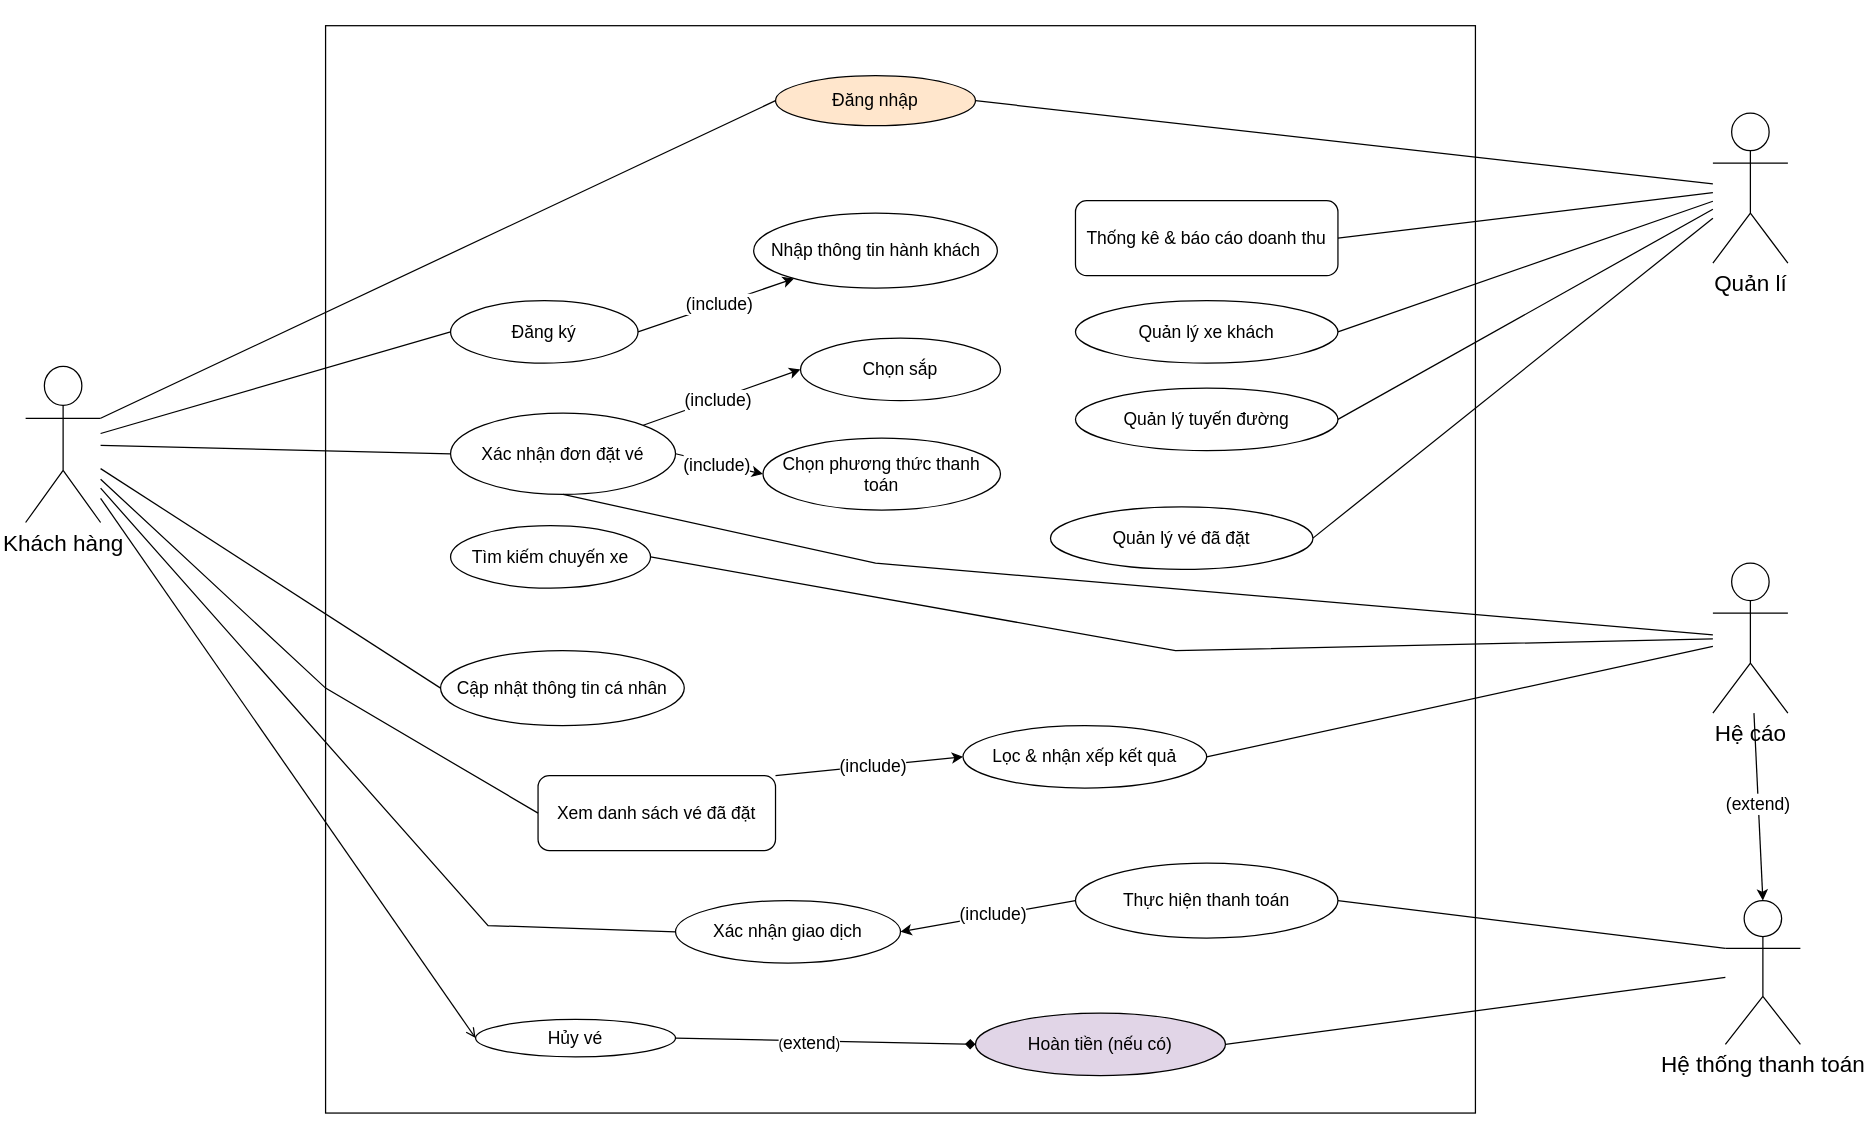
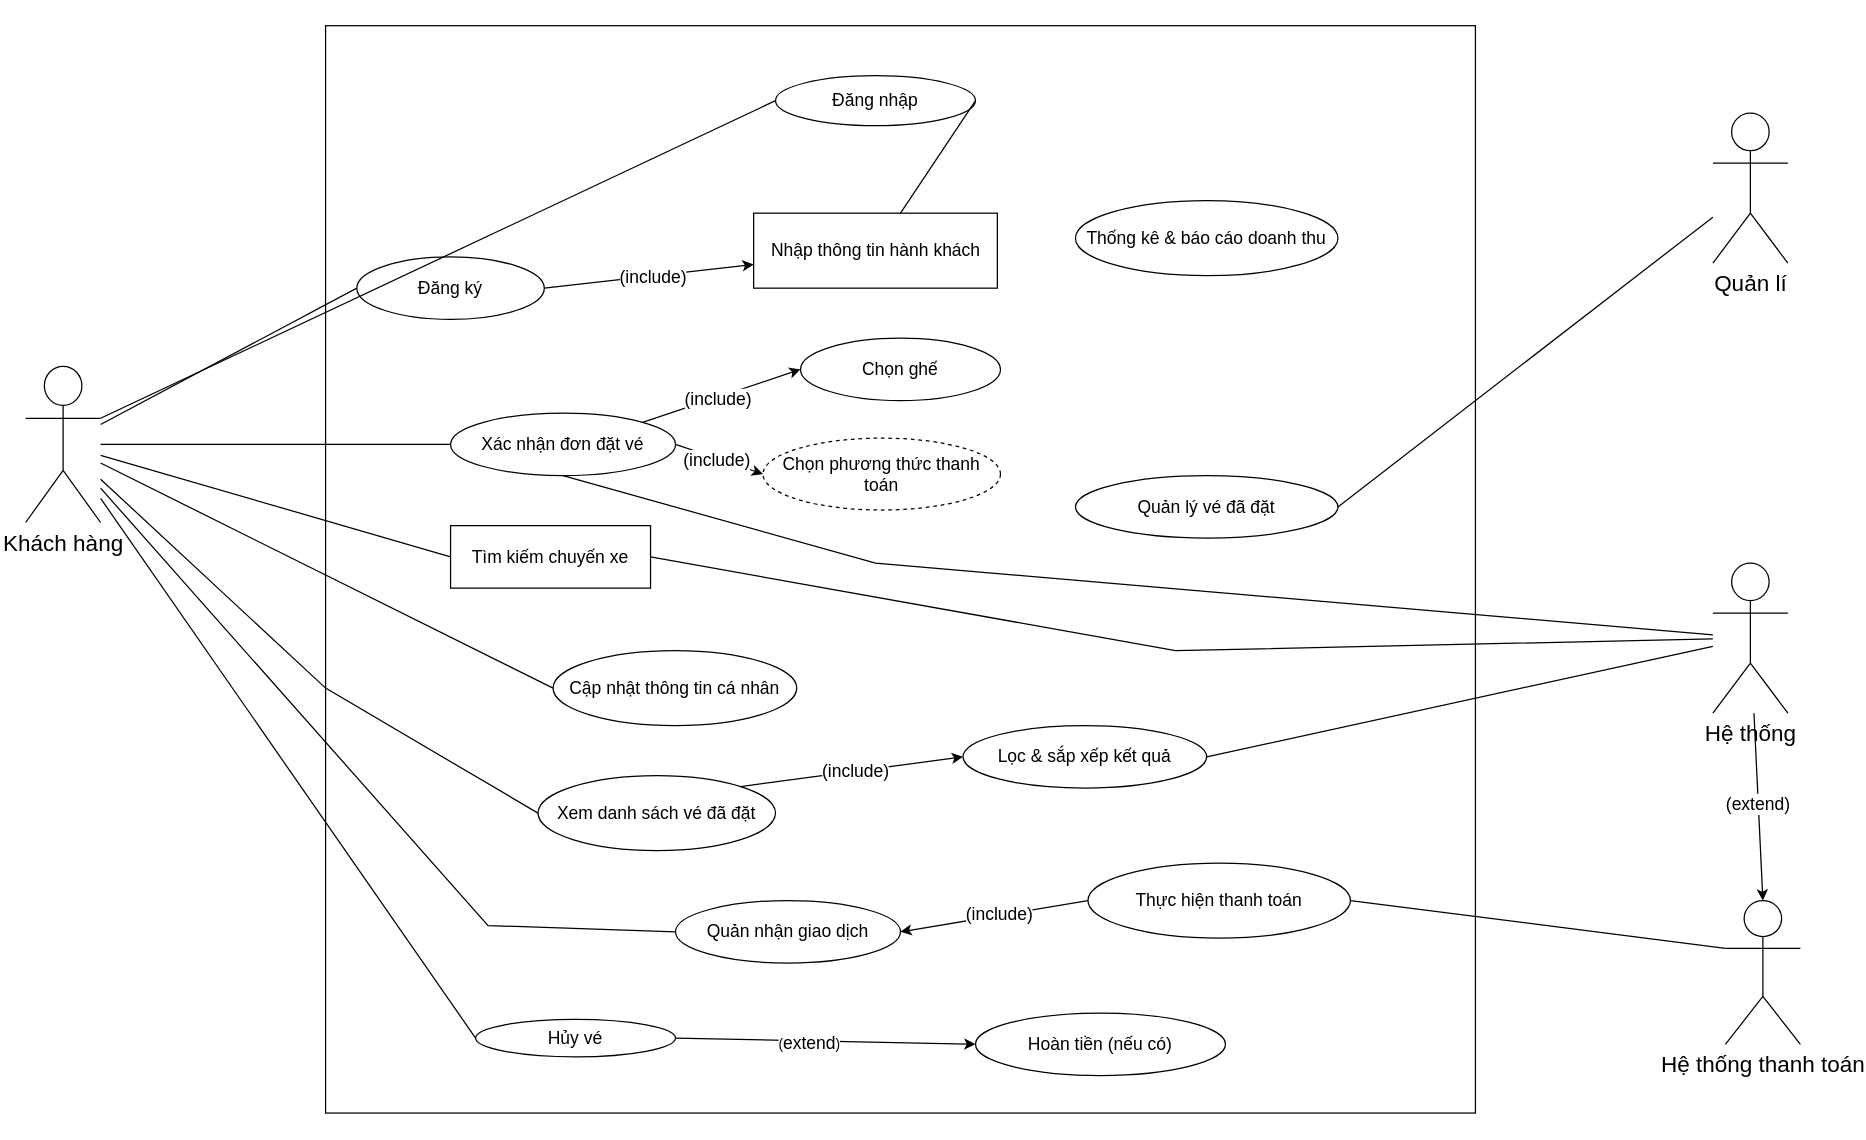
node "Đăng nhập": fillcolor #ffe6cc -> #ffffff
edge "Đăng nhập" -- "Quản lí": now "Đăng nhập" -- "Nhập thông tin hành khách"
edge "Quản lí" -- "Thống kê & báo cáo doanh thu": removed
node "Thống kê & báo cáo doanh thu": shape rounded rectangle -> ellipse
node "Nhập thông tin hành khách": shape ellipse -> rectangle
edge "Quản lí" -- "Quản lý xe khách": removed
edge "Quản lí" -- "Quản lý tuyến đường": removed
node "Đăng ký": moved (544, 332) -> (451, 288)
node "Quản lý xe khách": removed
node "Chọn sắp": label "Chọn sắp" -> "Chọn ghế"
node "Quản lý tuyến đường": removed
node "Xác nhận đơn đặt vé": size 225x81 -> 225x63
node "Chọn phương thức thanh toán": style solid -> dashed
edge "Khách hàng" -- "Tìm kiếm chuyến xe": added
node "Quản lý vé đã đặt": moved (1182, 538) -> (1207, 507)
node "Tìm kiếm chuyến xe": shape ellipse -> rectangle
node "Cập nhật thông tin cá nhân": moved (563, 688) -> (675, 688)
node "Hệ cáo": label "Hệ cáo" -> "Hệ thống"
node "Lọc & nhận xếp kết quả": label "Lọc & nhận xếp kết quả" -> "Lọc & sắp xếp kết quả"
node "Xem danh sách vé đã đặt": shape rounded rectangle -> ellipse
node "Thực hiện thanh toán": moved (1207, 901) -> (1219, 901)
node "Xác nhận giao dịch": label "Xác nhận giao dịch" -> "Quản nhận giao dịch"
edge "Hệ thống thanh toán" -- "Hoàn tiền (nếu có)": removed
edge "Khách hàng" -> "Hủy vé": arrowhead open -> none
edge "Hủy vé" -> "Hoàn tiền (nếu có)": arrowhead diamond -> classic
node "Hoàn tiền (nếu có)": fillcolor #e1d5e7 -> #ffffff
